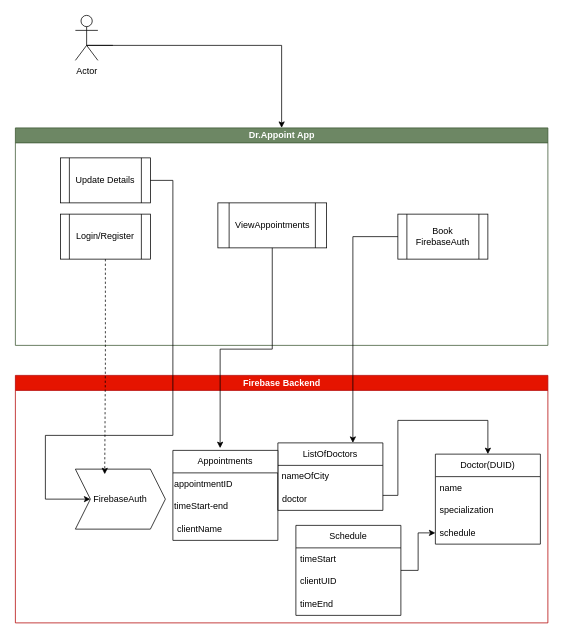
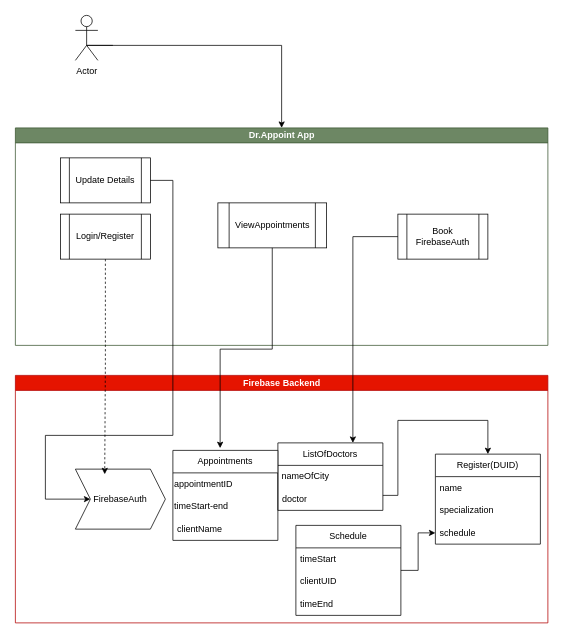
node "Doctor(DUID)": label "Doctor(DUID)" -> "Register(DUID)"
